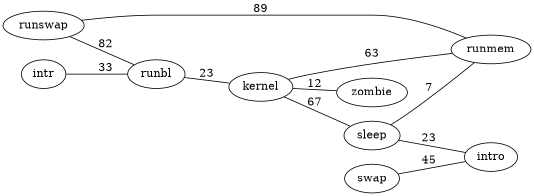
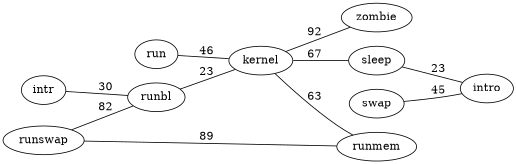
node "run": added
edge "intr" -- "runbl": label "33" -> "30"
edge "kernel" -- "zombie": label "12" -> "92"
edge "runmem" -- "sleep": removed, label "7"
